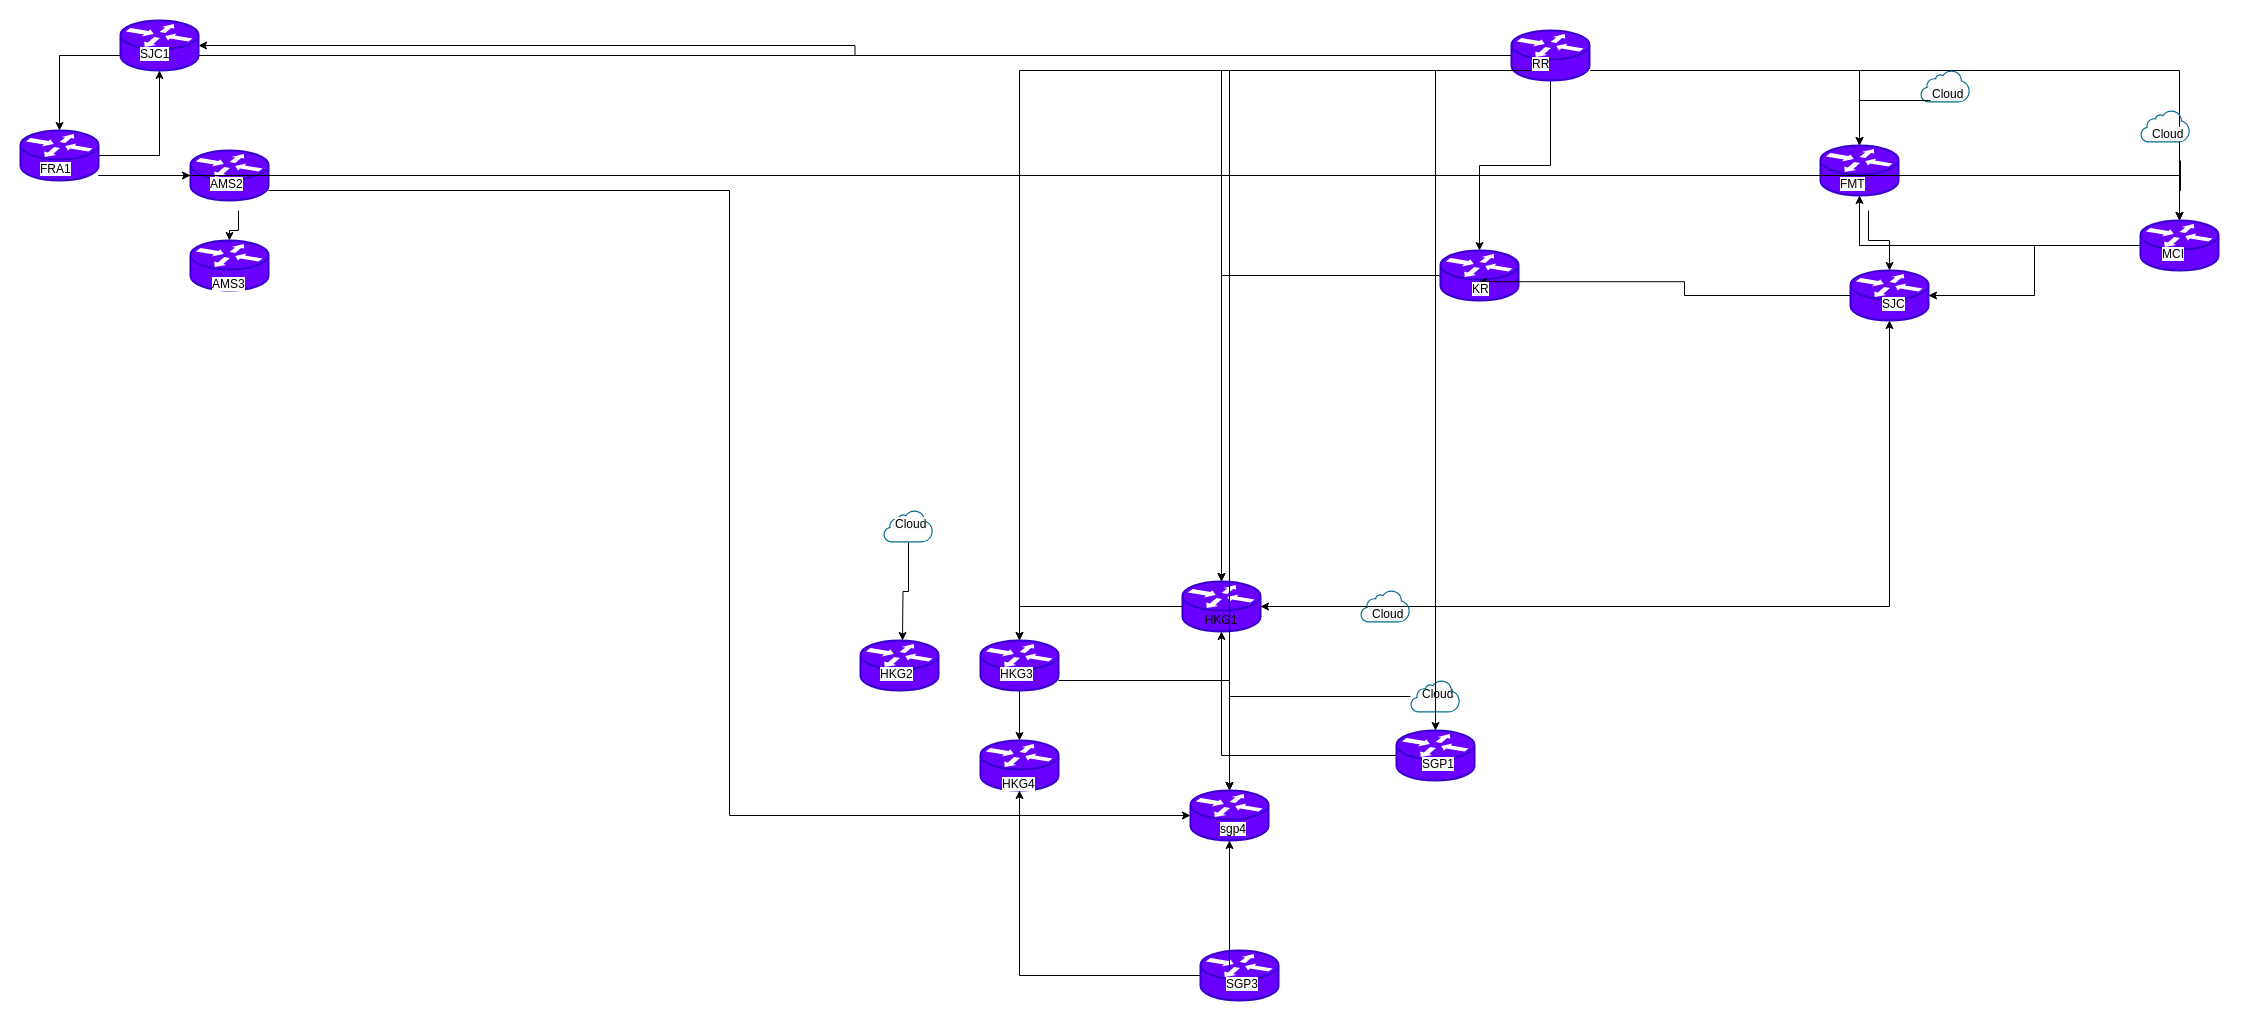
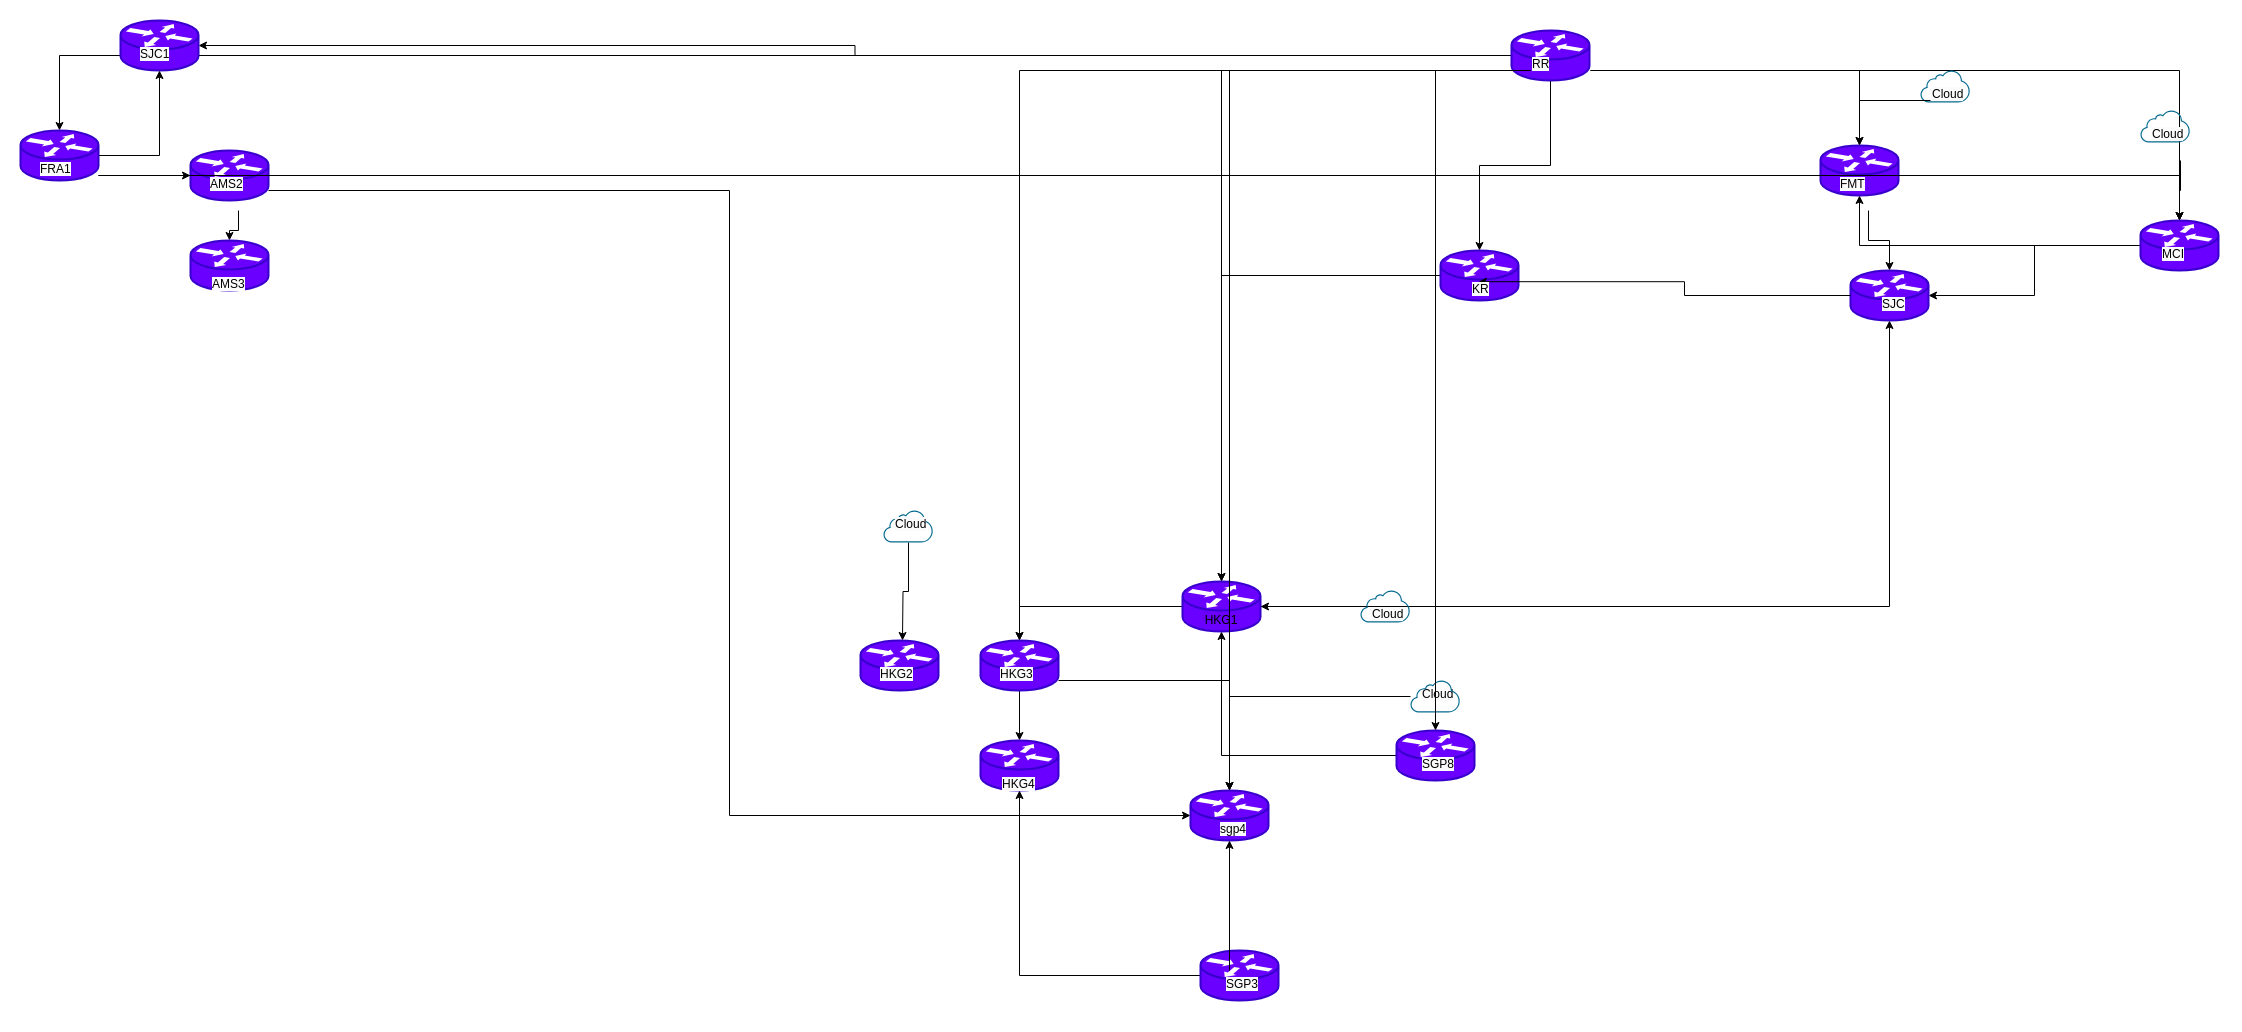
node "SGP1": label "SGP1" -> "SGP8"
